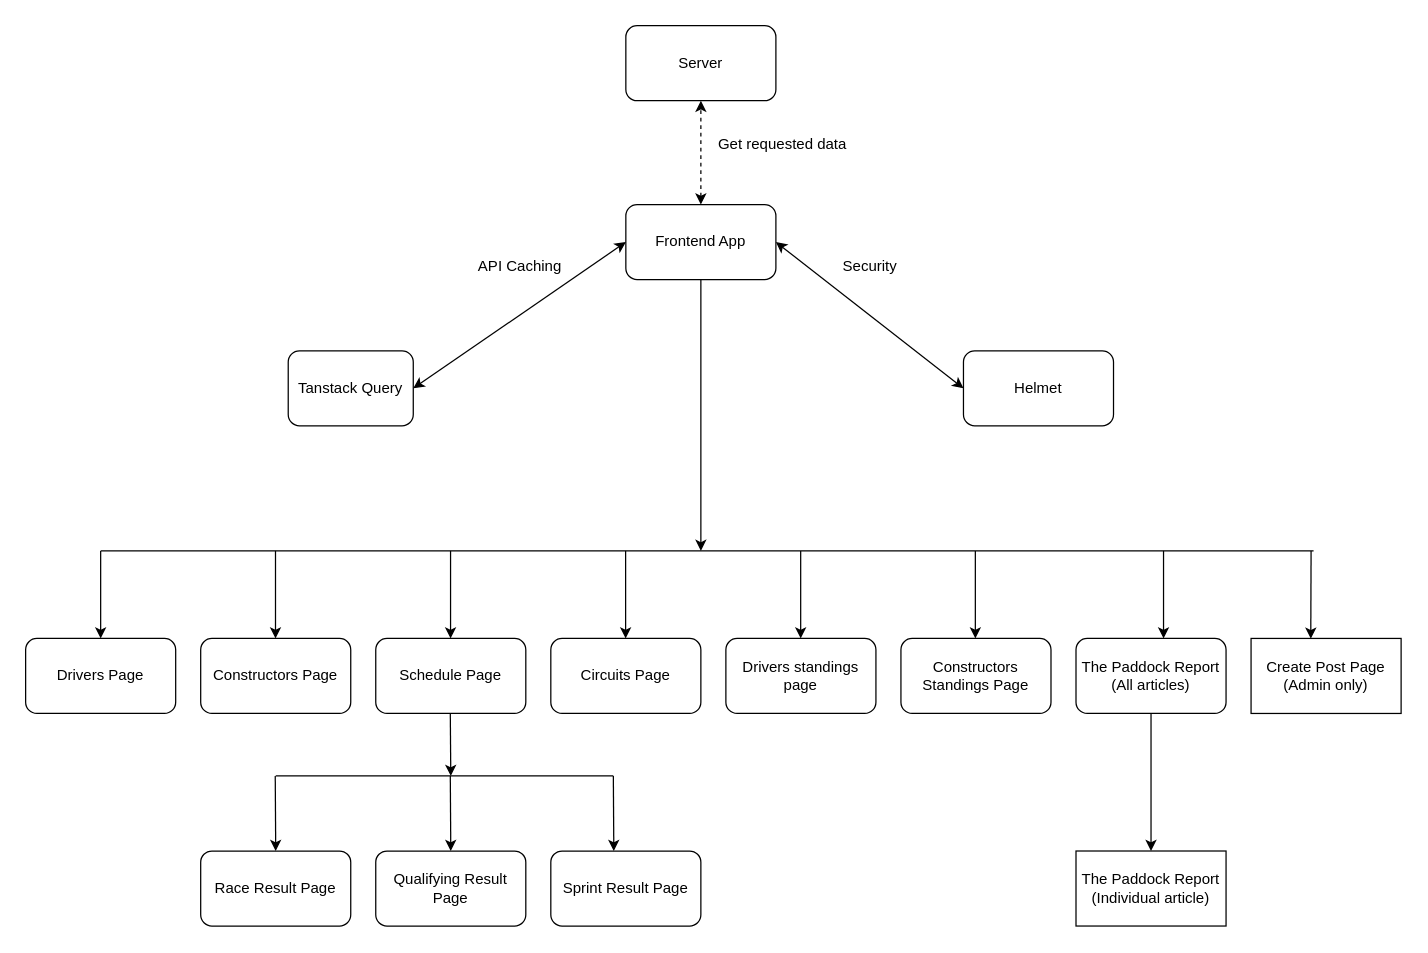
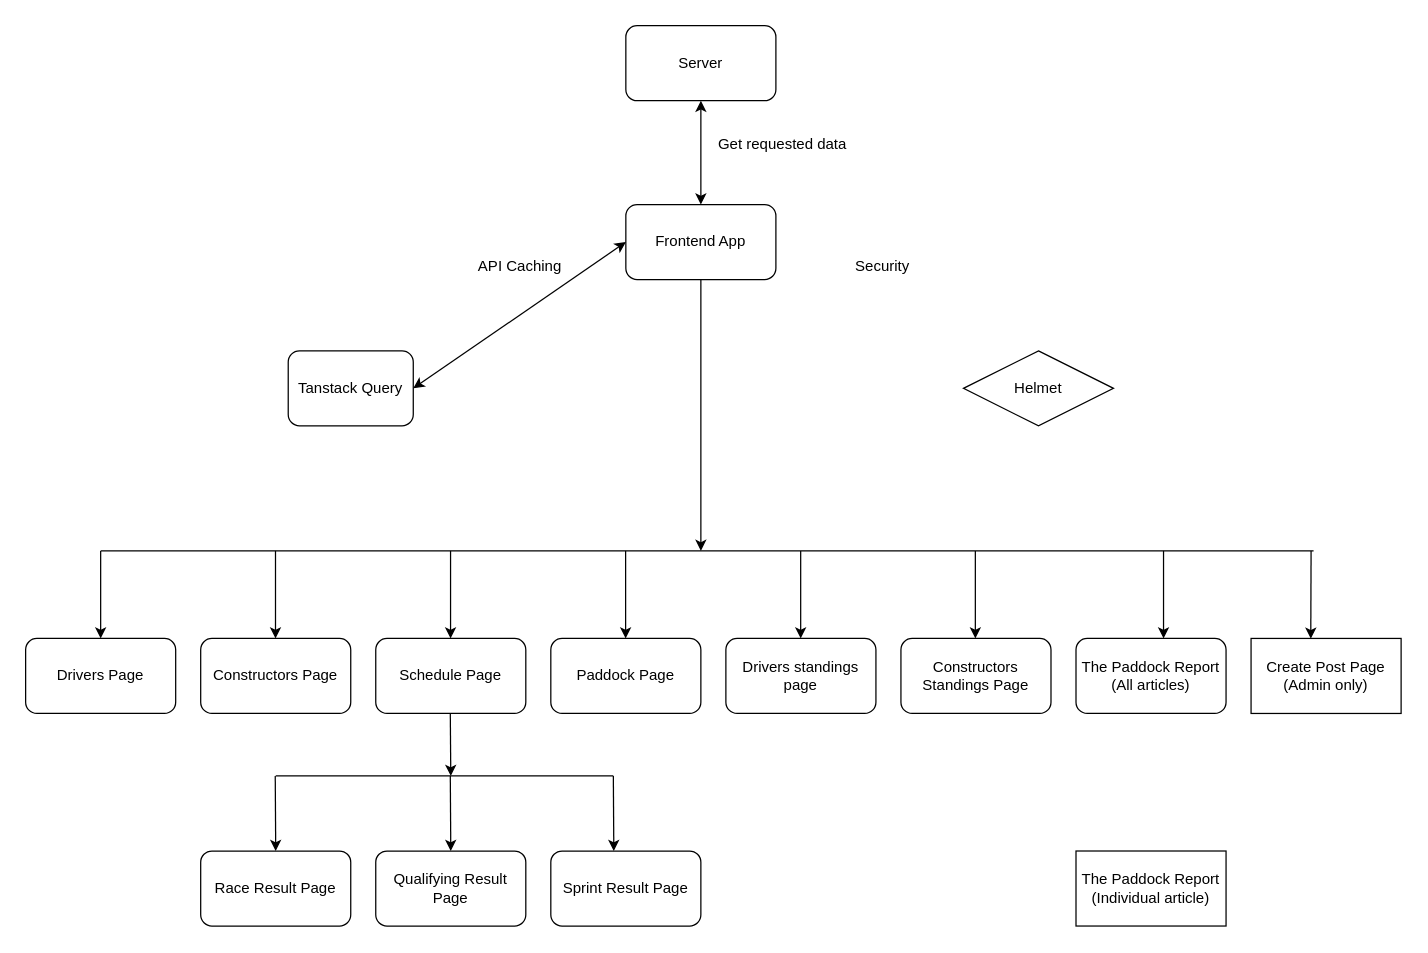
edge "Server" -- "Frontend App": style dashed -> solid
node "Security": moved (869, 267) -> (882, 267)
edge "Frontend App" -- "Helmet": removed
node "Helmet": shape rounded rectangle -> diamond
node "Circuits Page": label "Circuits Page" -> "Paddock Page"
edge "The Paddock Report (All articles)" -> "The Paddock Report (Individual article)": removed
